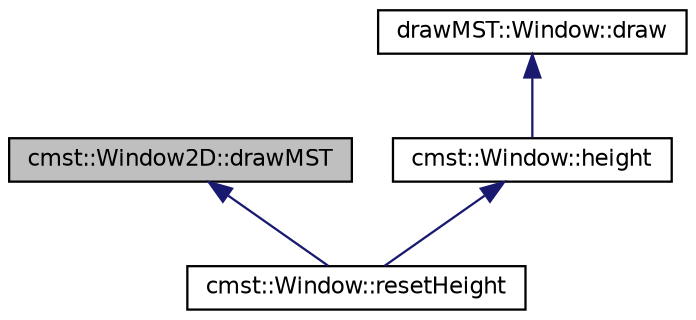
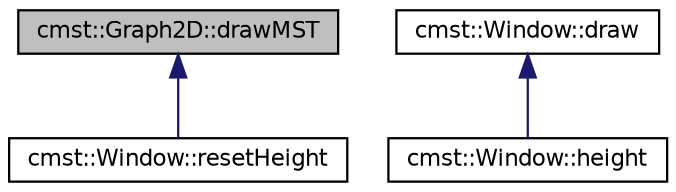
node "drawMST::Window::draw": label "drawMST::Window::draw" -> "cmst::Window::draw"
node "cmst::Window2D::drawMST": label "cmst::Window2D::drawMST" -> "cmst::Graph2D::drawMST"
edge "cmst::Window::resetHeight" -> "cmst::Window::height": removed
